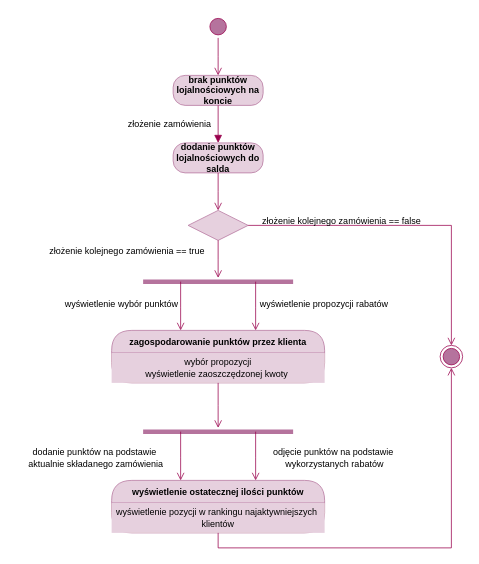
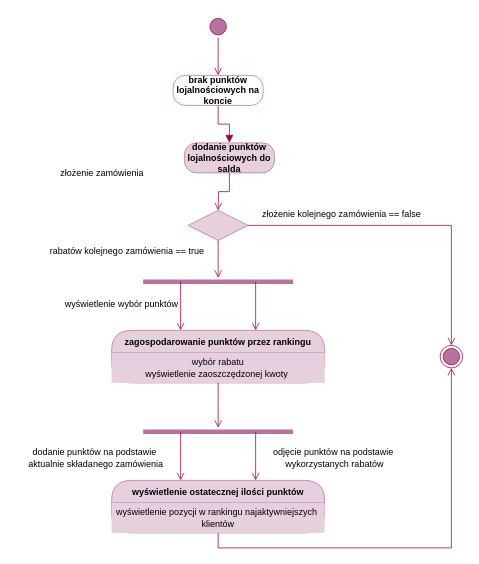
node "brak punktów lojalnościowych na koncie": fillcolor #e6d0de -> #ffffff
node "złożenie zamówienia": moved (169, 124) -> (102, 173)
node "dodanie punktów lojalnościowych do salda": moved (218, 158) -> (229, 158)
node "złożenie kolejnego zamówienia == false": moved (342, 222) -> (342, 214)
node "złożenie kolejnego zamówienia == true": label "złożenie kolejnego zamówienia == true" -> "rabatów kolejnego zamówienia == true"
node "wyświetlenie propozycji rabatów": removed
node "zagospodarowanie punktów przez klienta": label "zagospodarowanie punktów przez klienta" -> "zagospodarowanie punktów przez rankingu"
node "wybór propozycji wyświetlenie zaoszczędzonej kwoty": label "wybór propozycji wyświetlenie zaoszczędzonej kwoty" -> "wybór rabatu wyświetlenie zaoszczędzonej kwoty"
